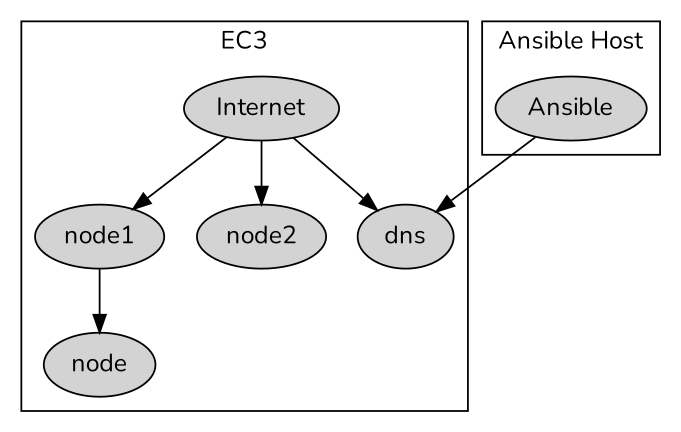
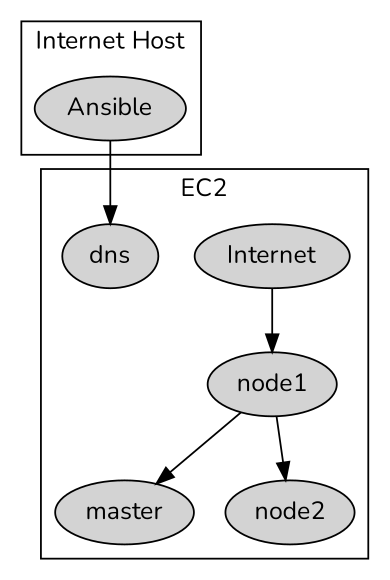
cluster "EC3": label "EC3" -> "EC2"
cluster "Ansible Host": label "Ansible Host" -> "Internet Host"
edge "Internet" -> "node2": now "node1" -> "node2"
edge "Internet" -> "dns": removed
node "node": label "node" -> "master"
